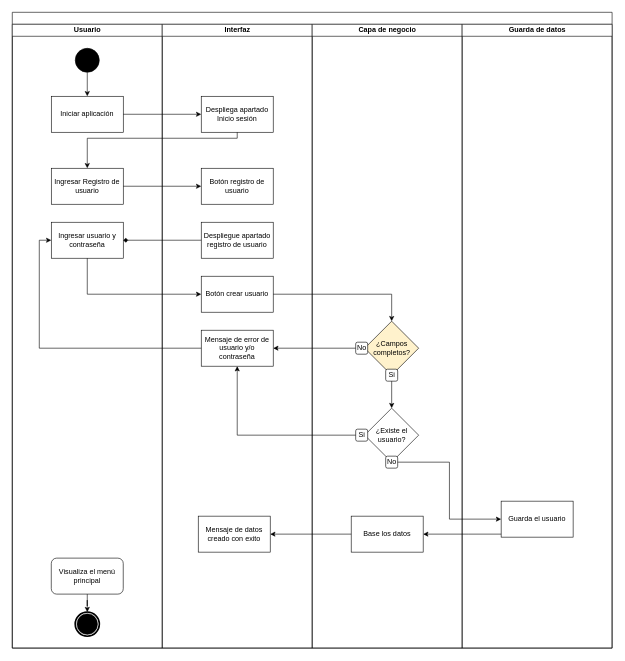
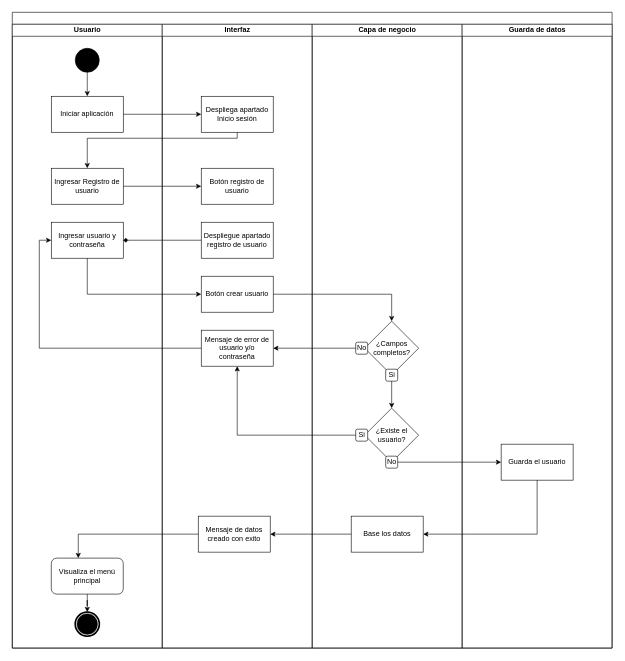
node "¿Campos completos?": fillcolor #fff2cc -> #ffffff
node "Guarda el usuario": moved (537, 519) -> (537, 462)
edge "Mensaje de datos creado con exito" -> "Visualiza el menú principal": added
